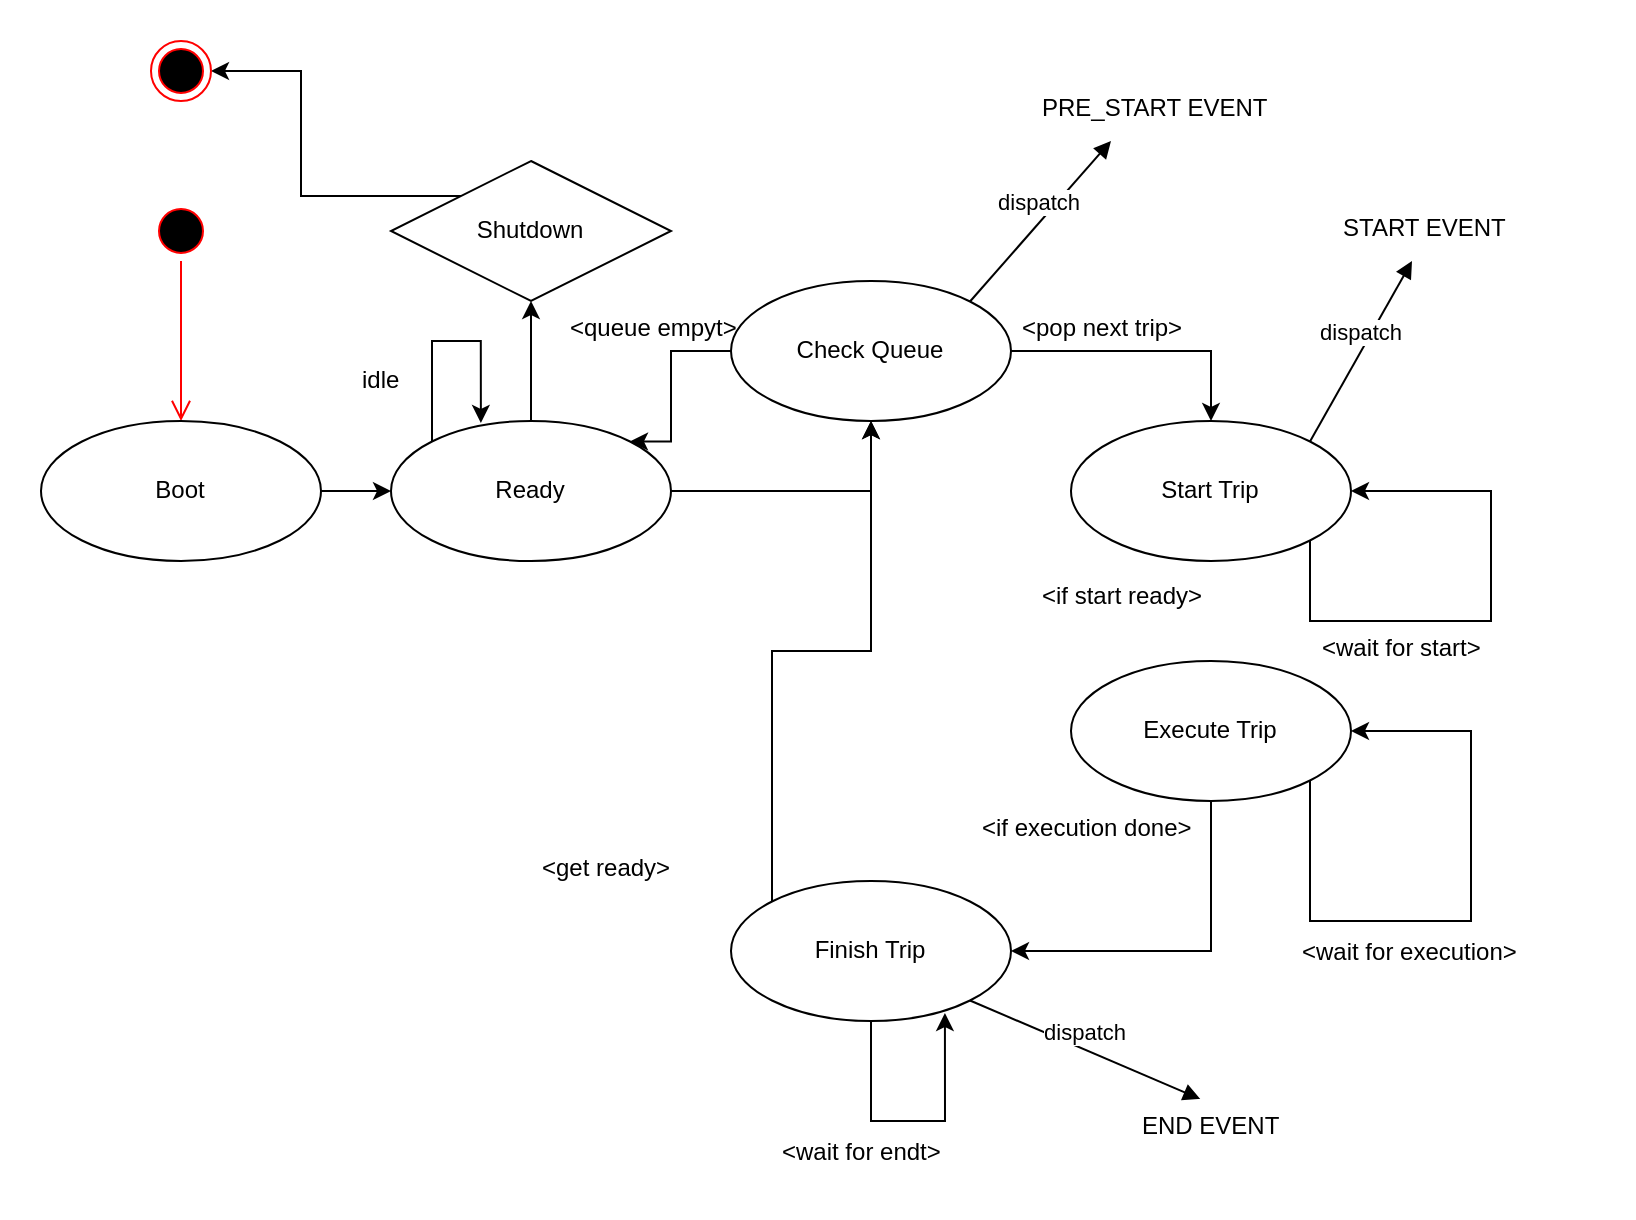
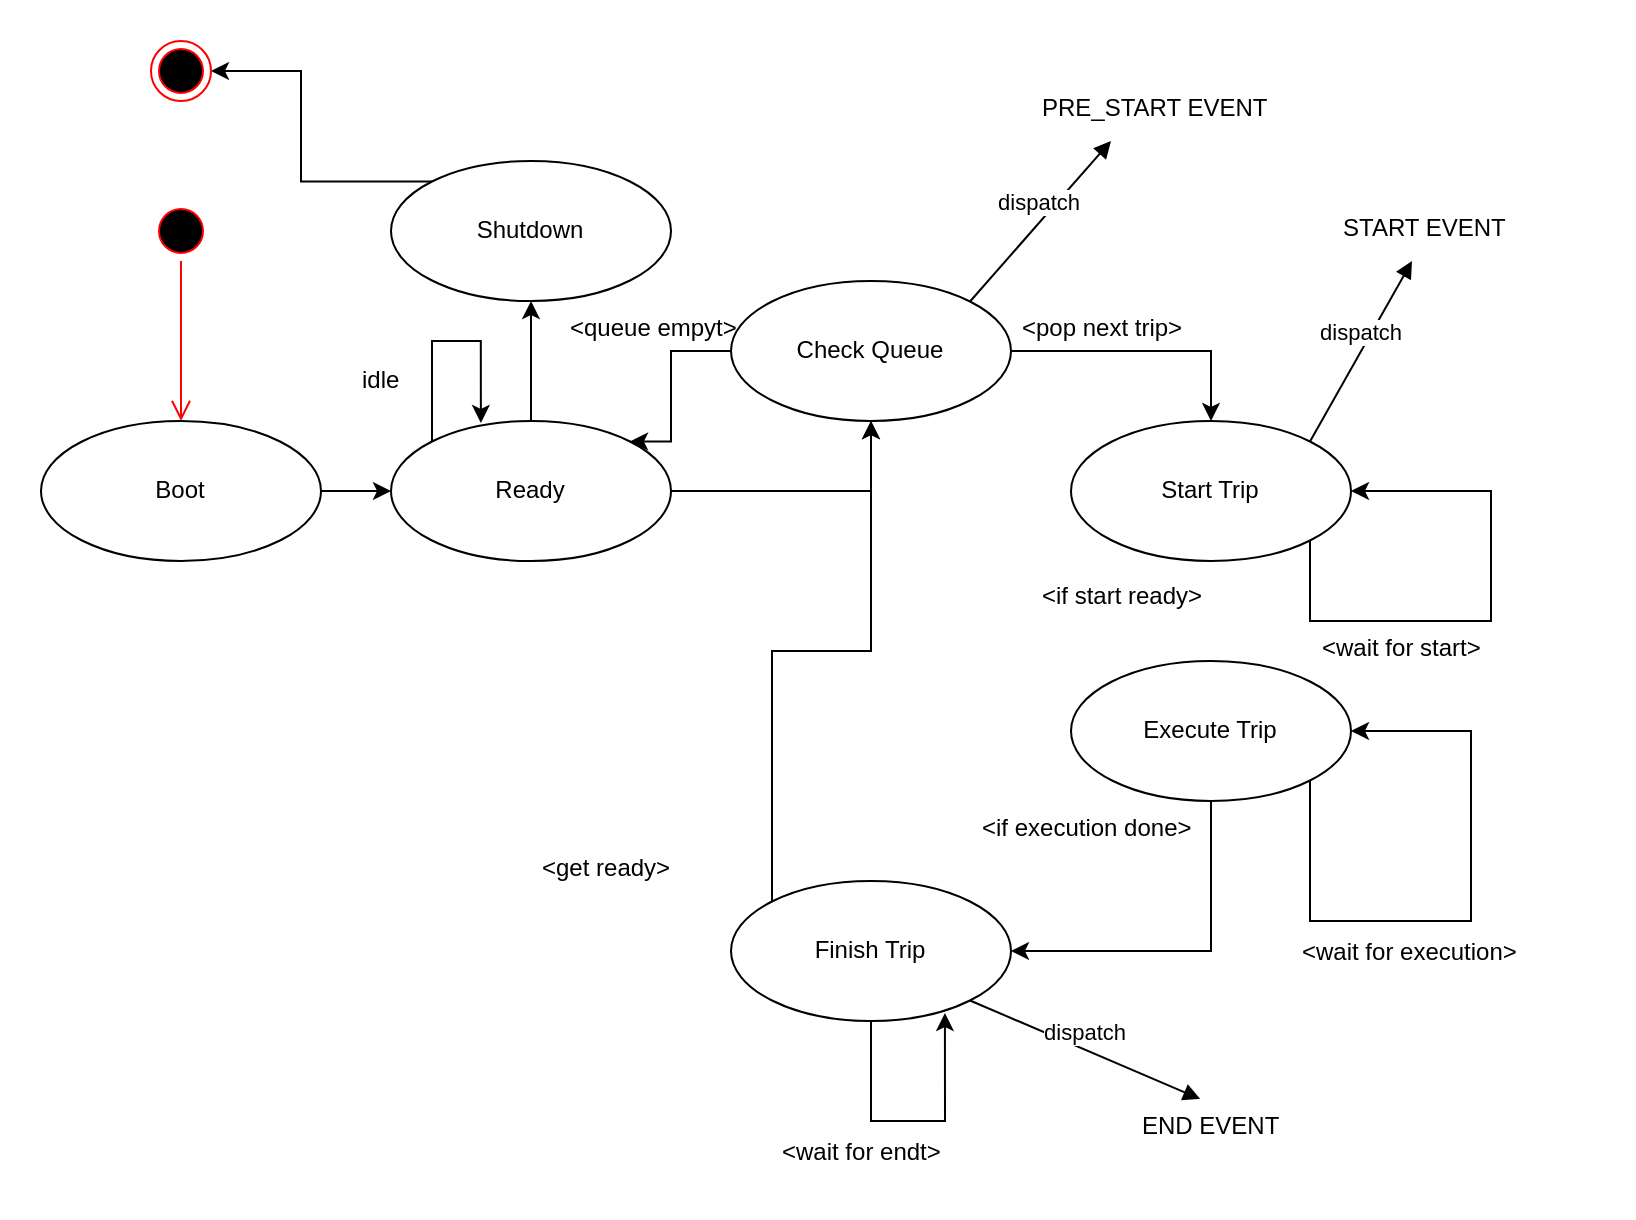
node "Shutdown": shape diamond -> ellipse
